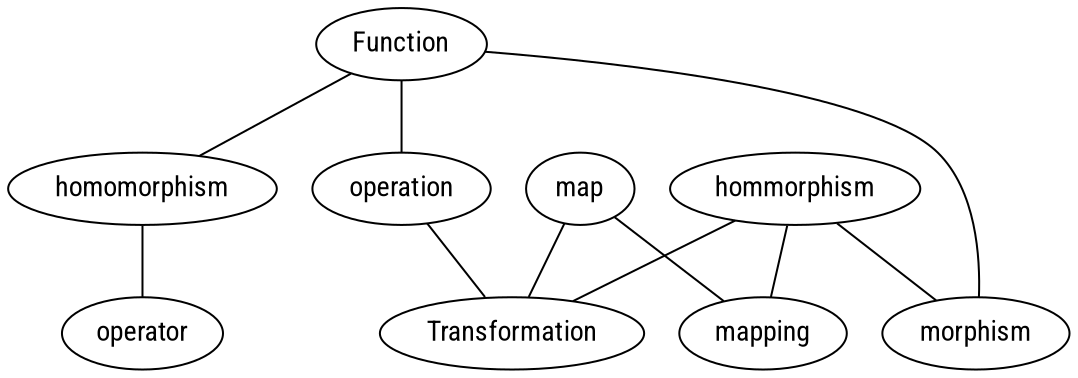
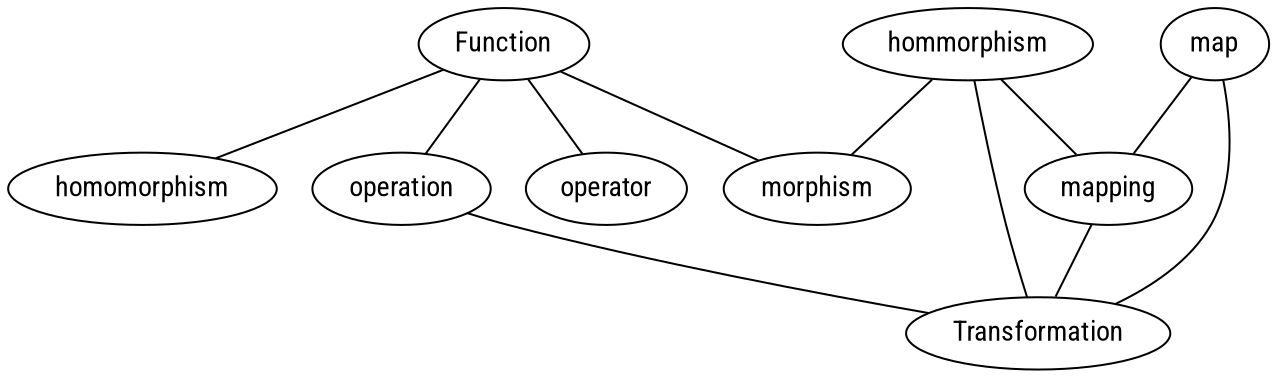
edge "homomorphism" -- "operator": now "Function" -- "operator"
edge "mapping" -- "Transformation": added
